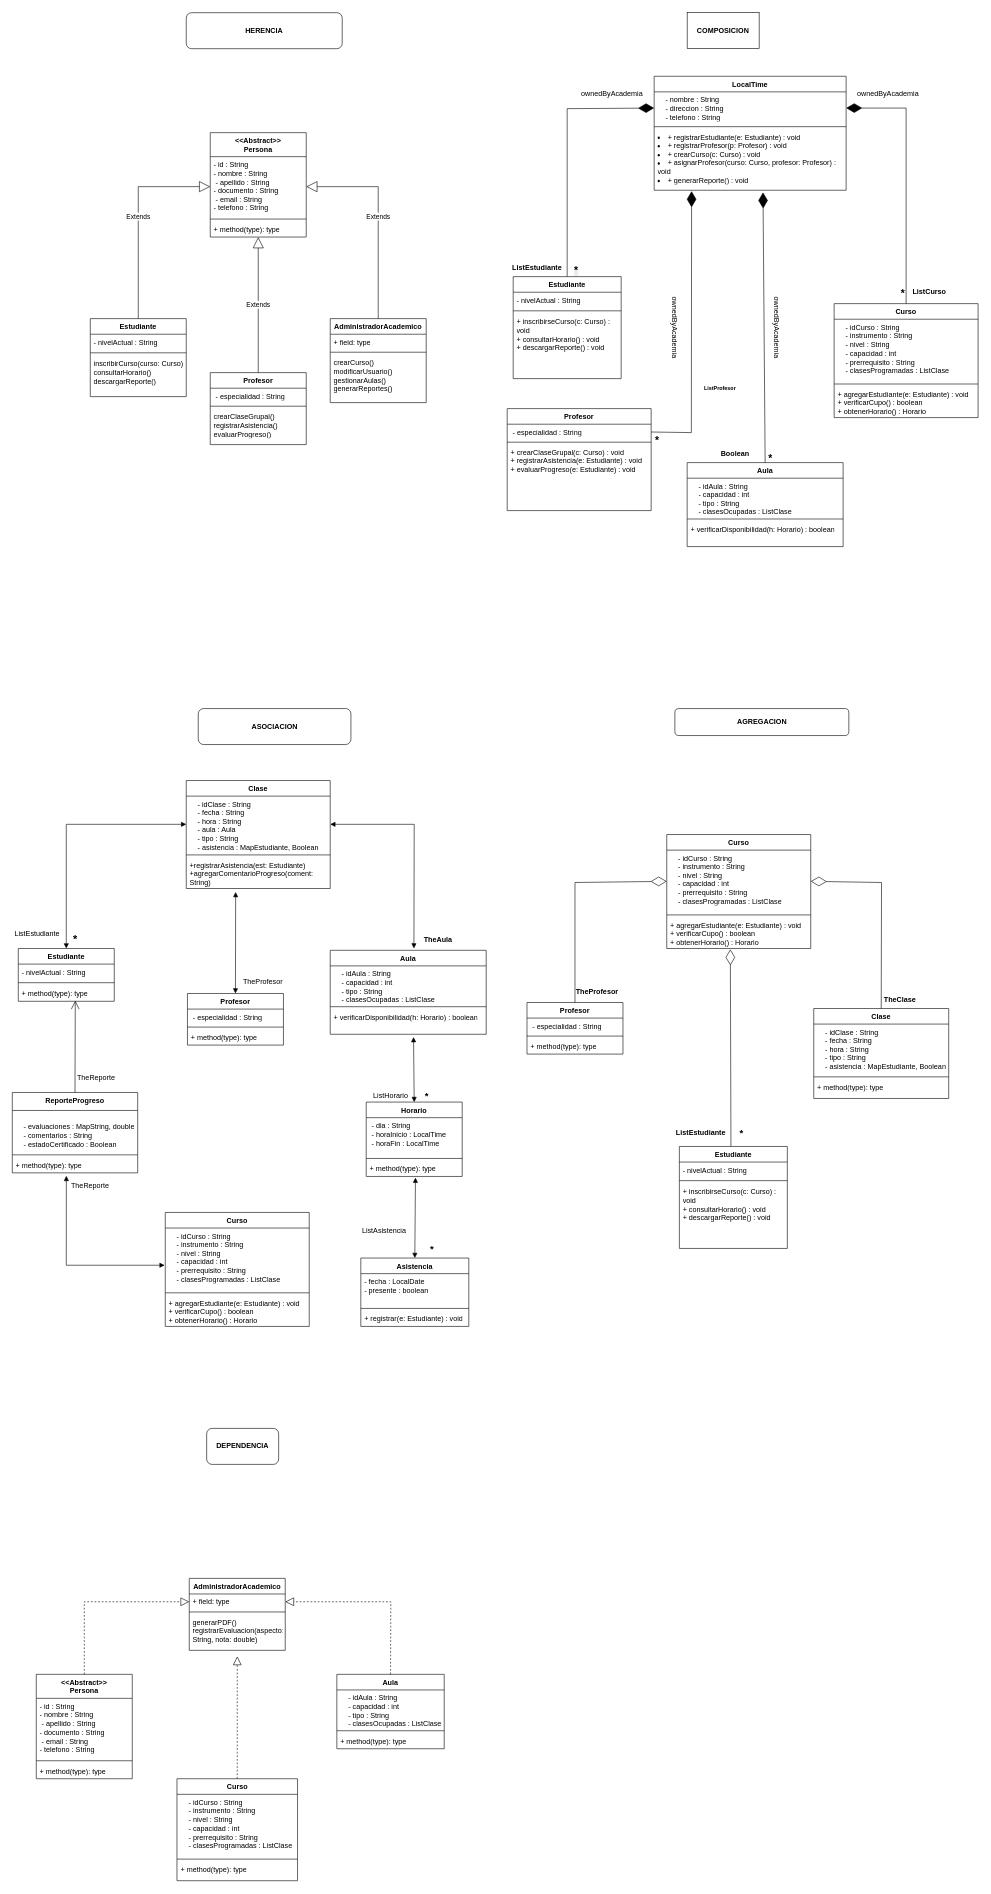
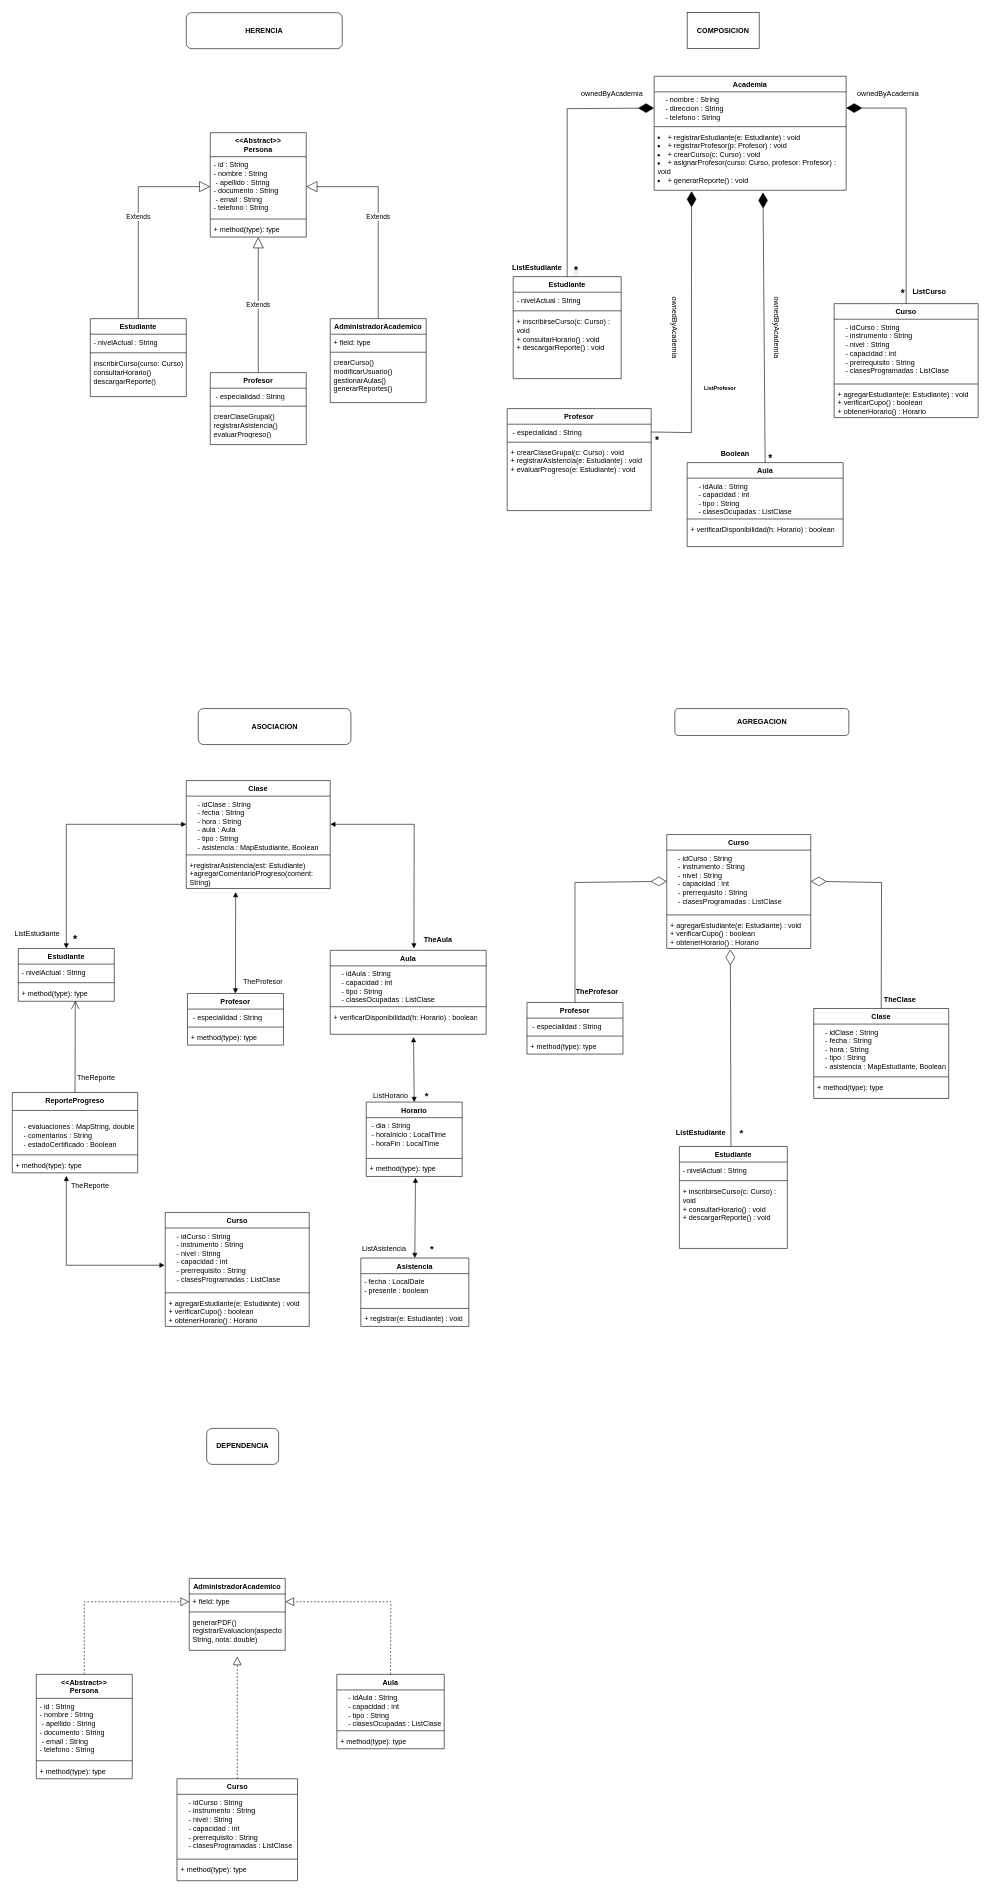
node "LocalTime": label "LocalTime" -> "Academia"
node "ListAsistencia": moved (384, 1231) -> (384, 1249)
